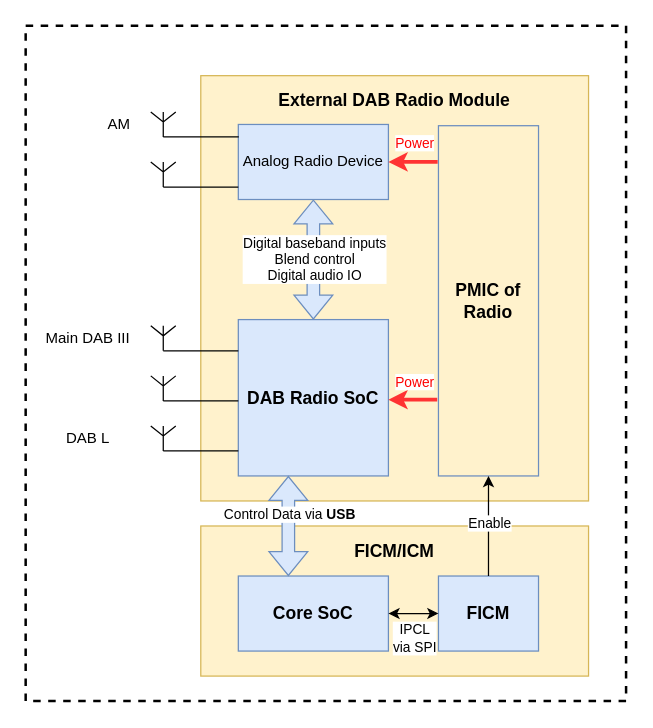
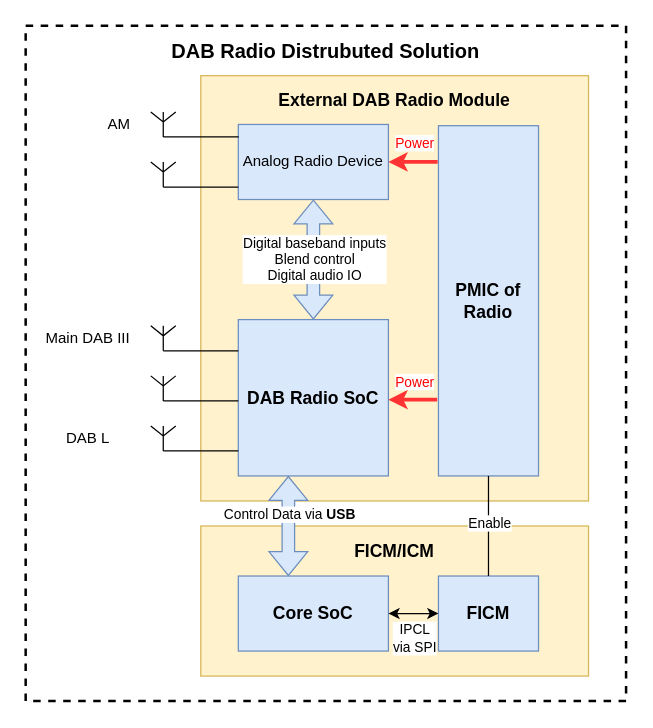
node "DAB Radio Distrubuted Solution": added
node "PMIC of Radio": fillcolor #fff2cc -> #dae8fc
edge "FICM" -> "PMIC of Radio": arrowhead classic -> none
